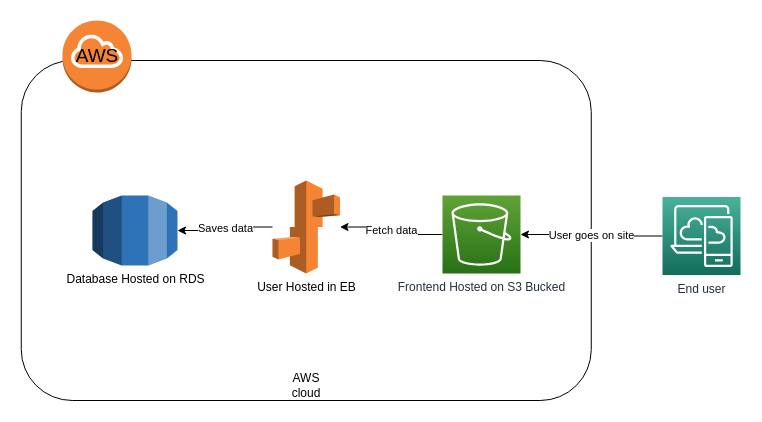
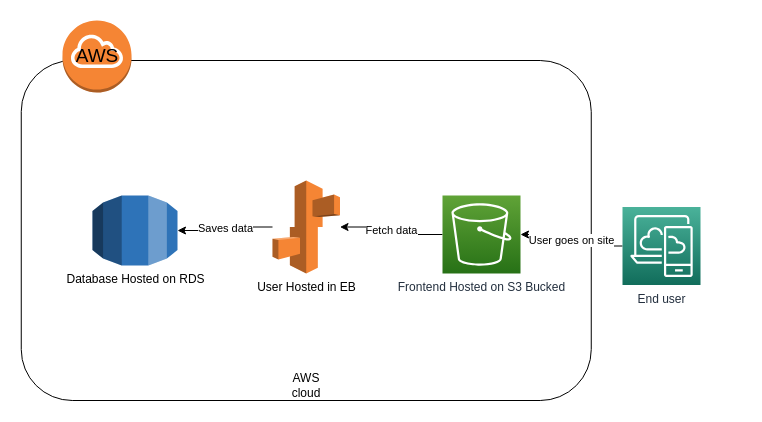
node "End user": moved (702, 236) -> (662, 246)
